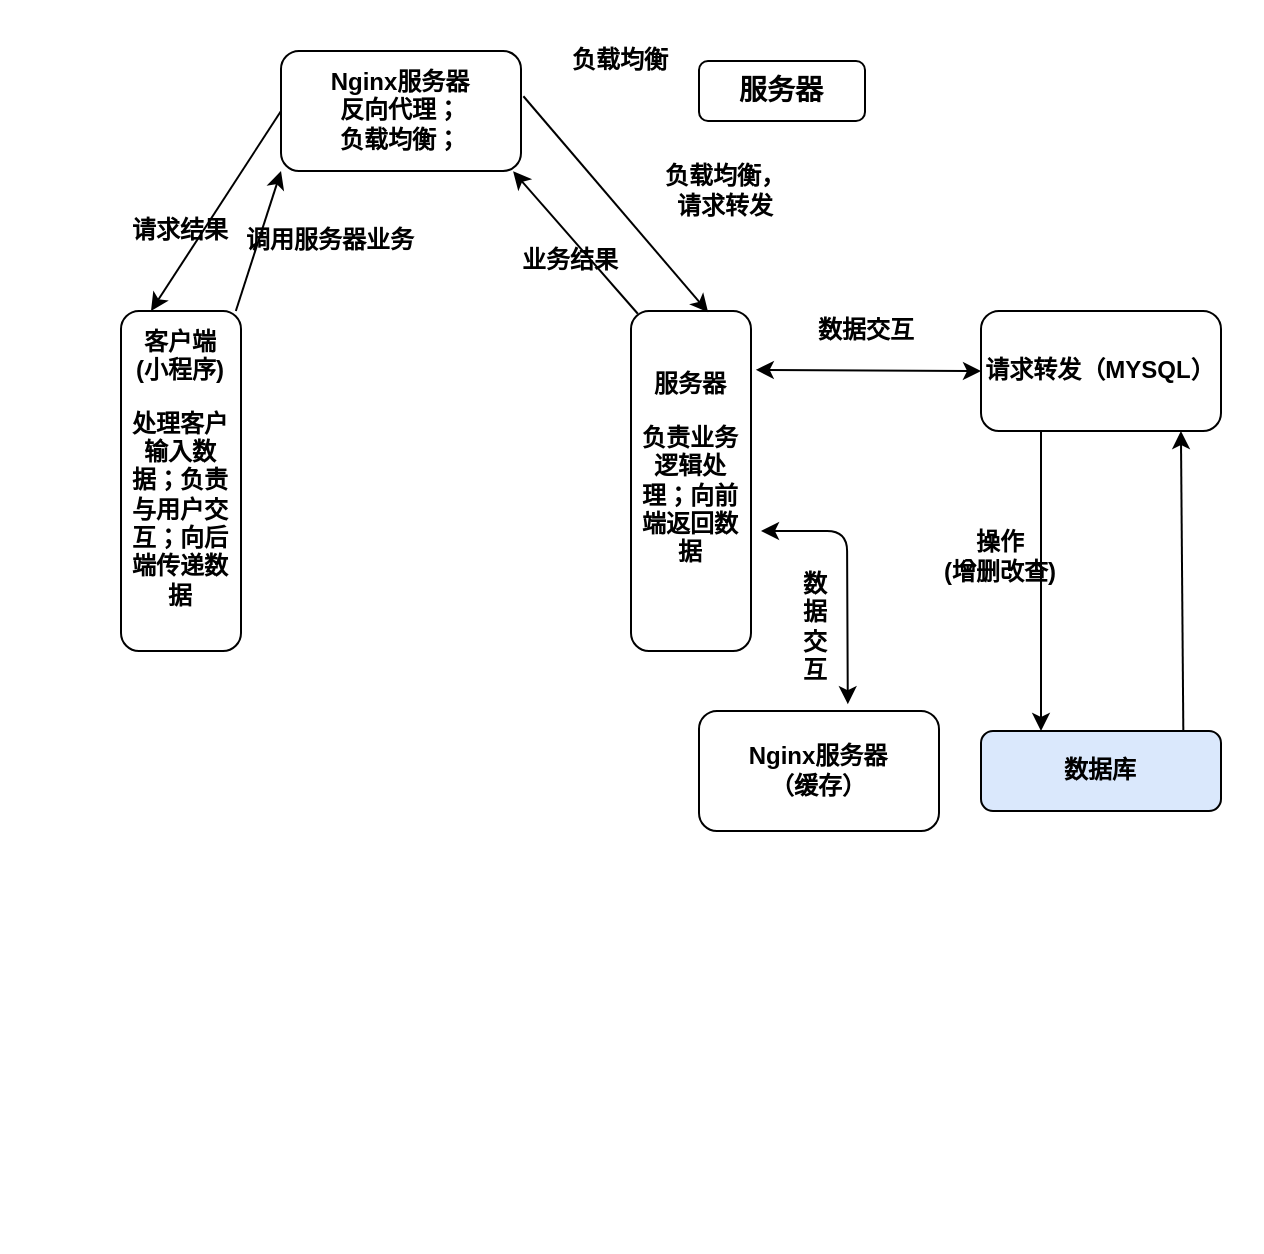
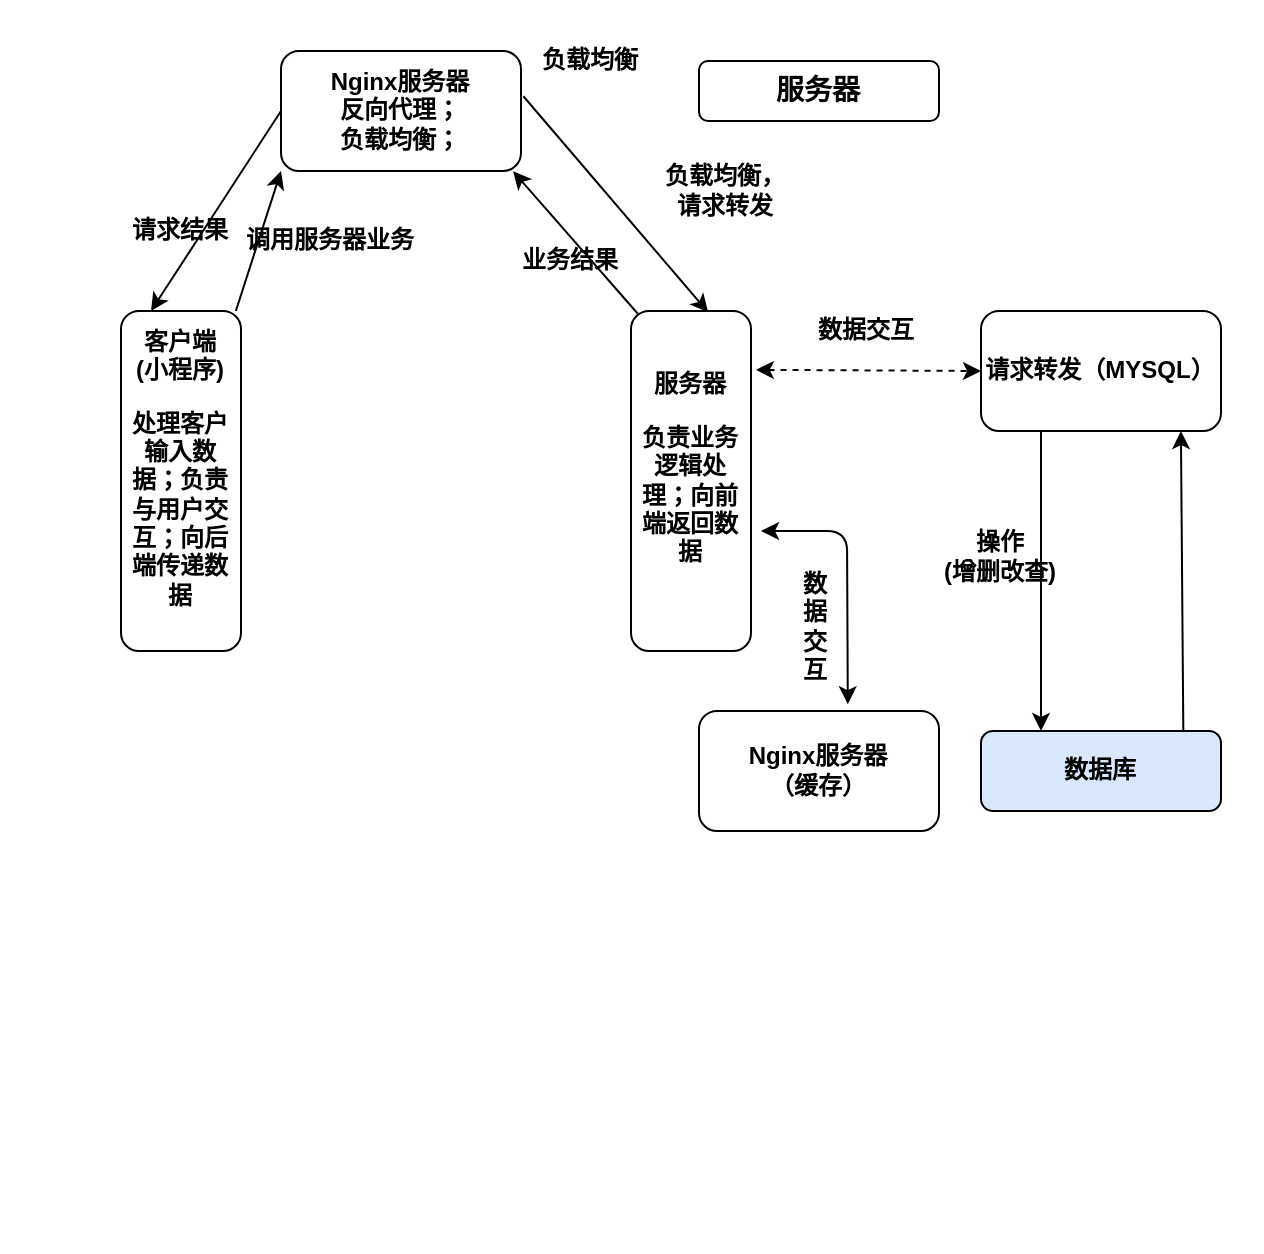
node "负载均衡": moved (621, 61) -> (591, 61)
node "服务器": size 166x60 -> 240x60
edge "请求转发（MYSQL）" -- "服务器 负责业务逻辑处理；向前端返回数据": style solid -> dashed
